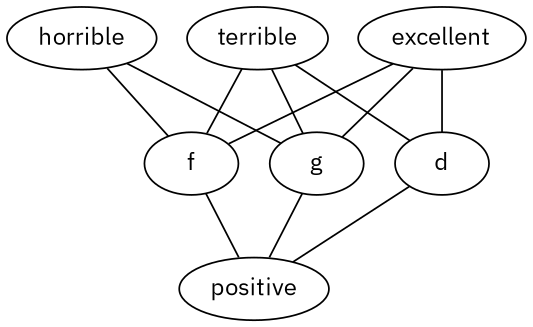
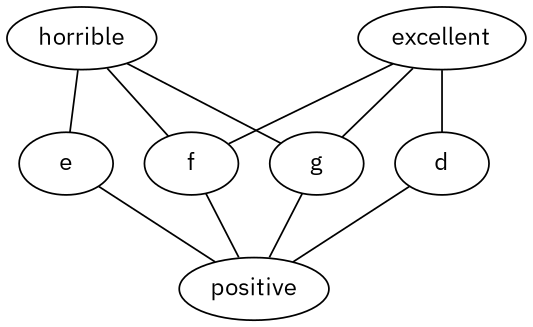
node "terrible": removed
node "e": added
